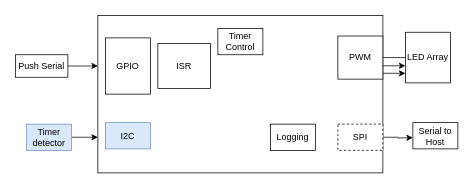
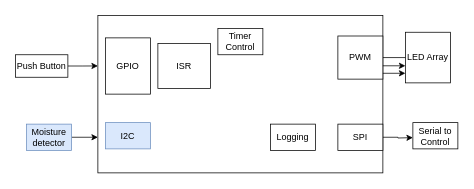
node "Push Serial": label "Push Serial" -> "Push Button"
node "Serial to Host": label "Serial to Host" -> "Serial to Control"
node "SPI": style dashed -> solid
node "Timer detector": label "Timer detector" -> "Moisture detector"
